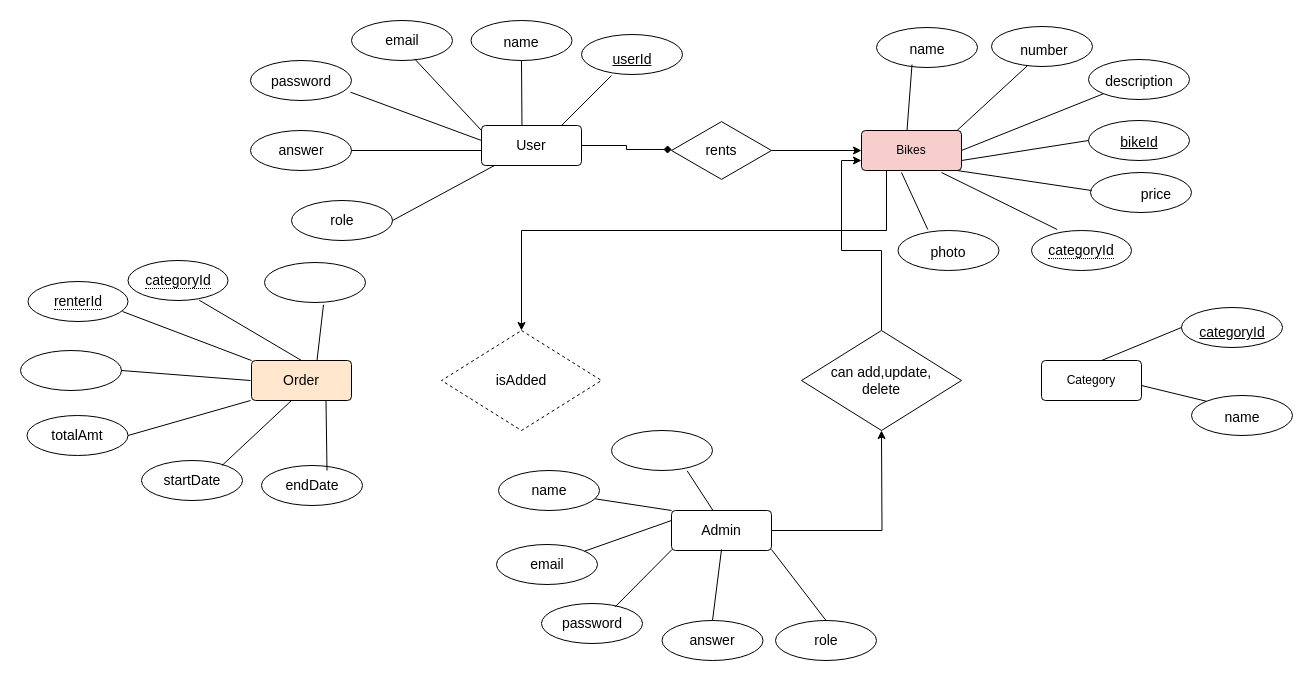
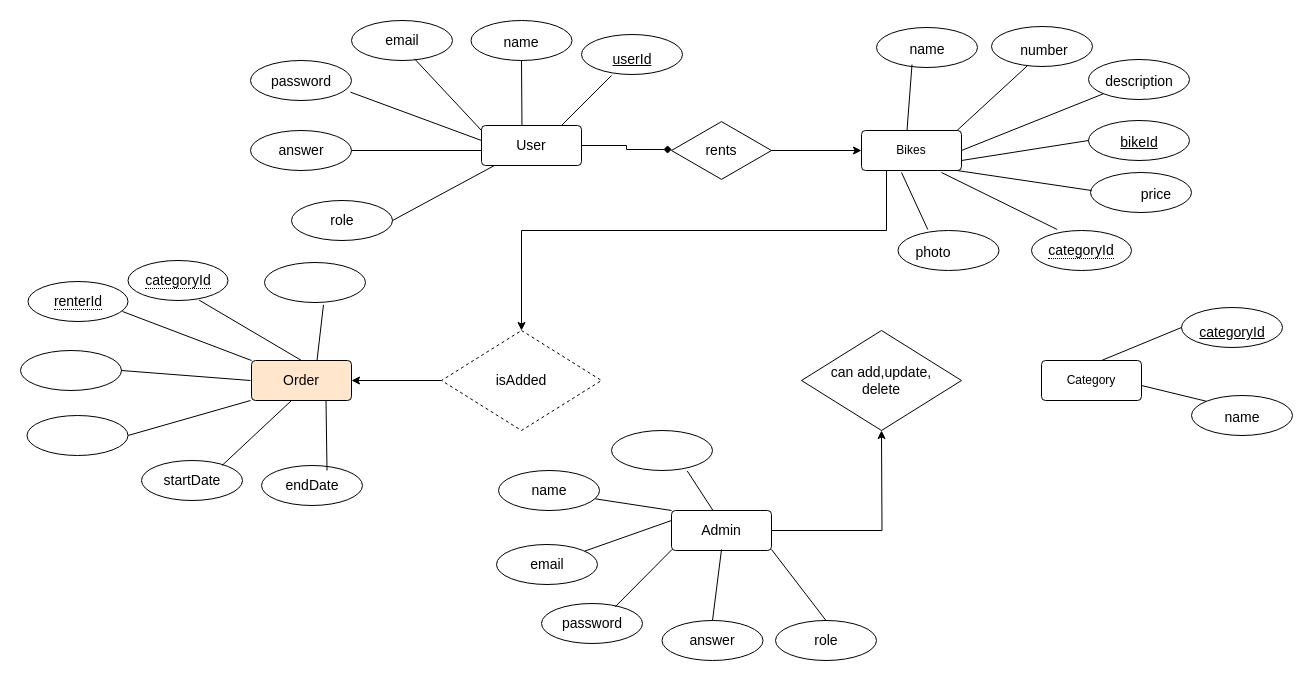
node "Bikes": fillcolor #f8cecc -> #ffffff
edge "can add,update, delete" -> "Bikes": removed
node "photo": moved (949, 253) -> (934, 253)
edge "isAdded" -> "Order": added
node "totalAmt": removed
